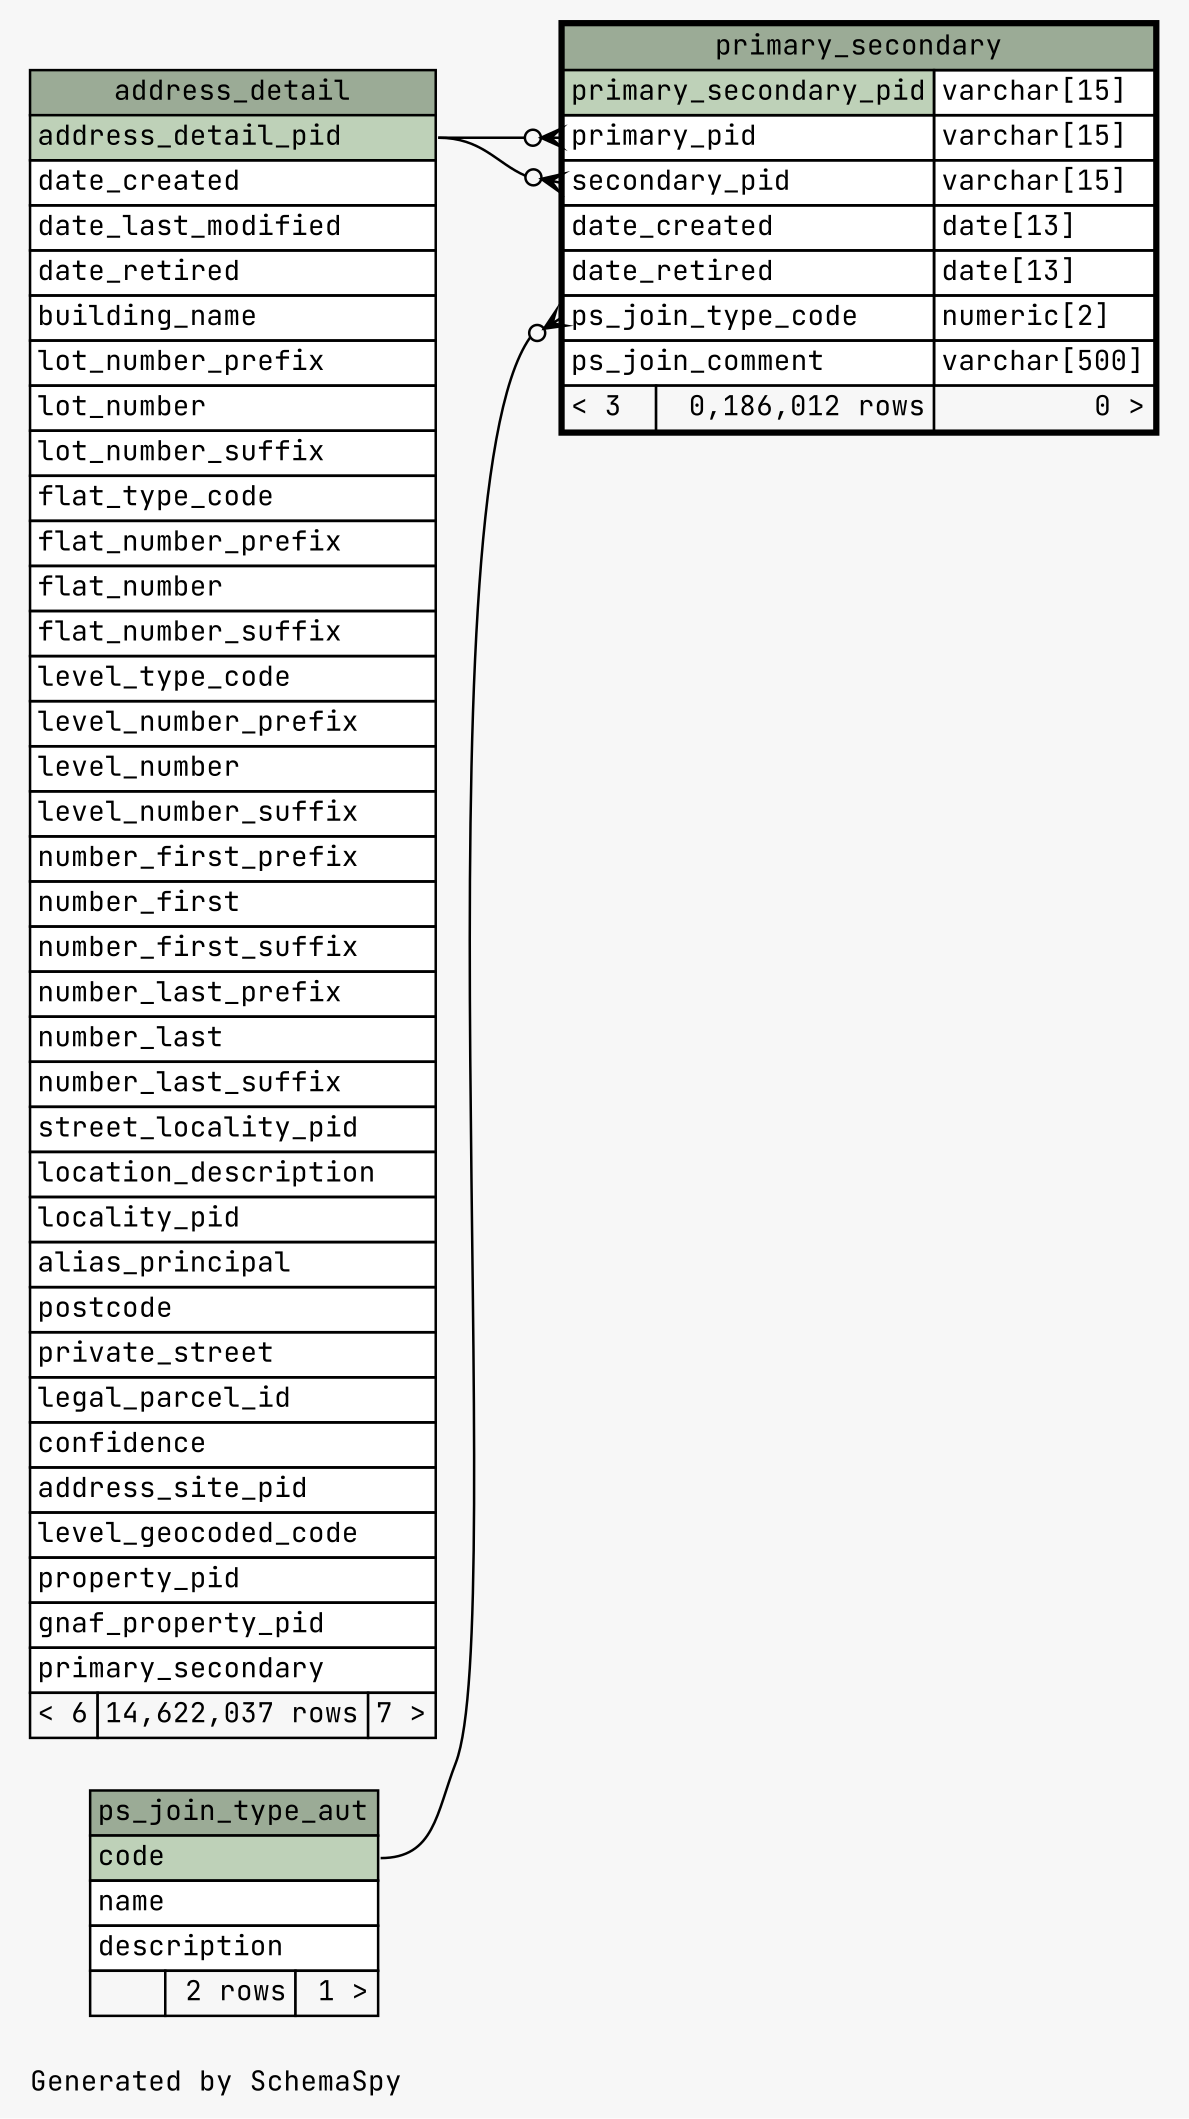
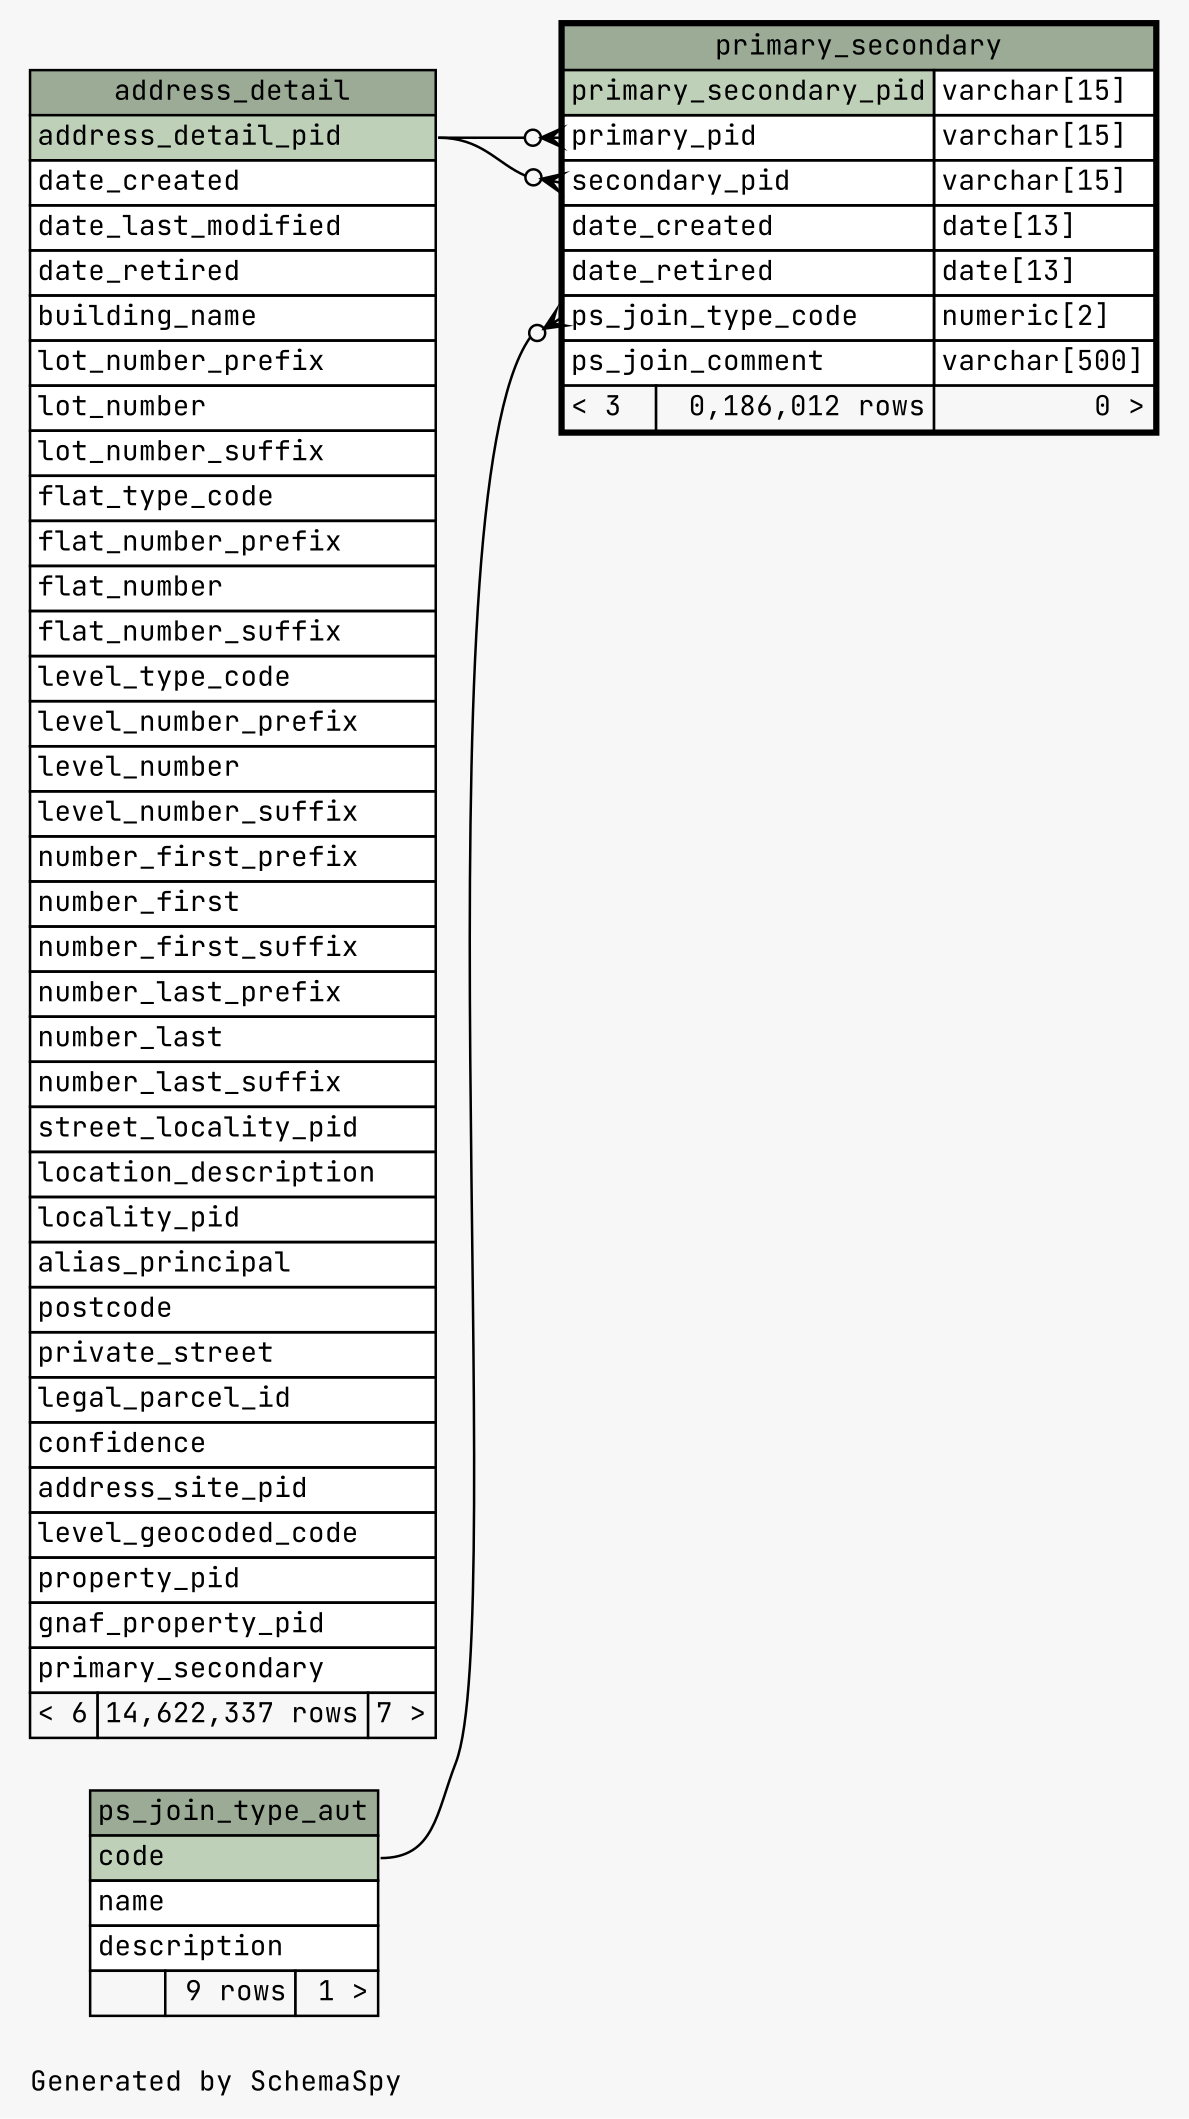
node "address_detail": text "14,622,037 rows" -> "14,622,337 rows"
node "ps_join_type_aut": text "2 rows" -> "9 rows"
